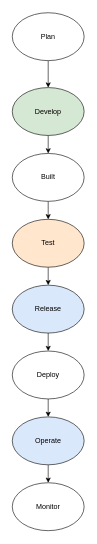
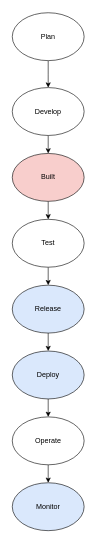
node "Develop": fillcolor #d5e8d4 -> #ffffff
node "Built": fillcolor #ffffff -> #f8cecc
node "Test": fillcolor #ffe6cc -> #ffffff
node "Deploy": fillcolor #ffffff -> #dae8fc
node "Operate": fillcolor #dae8fc -> #ffffff
node "Monitor": fillcolor #ffffff -> #dae8fc
